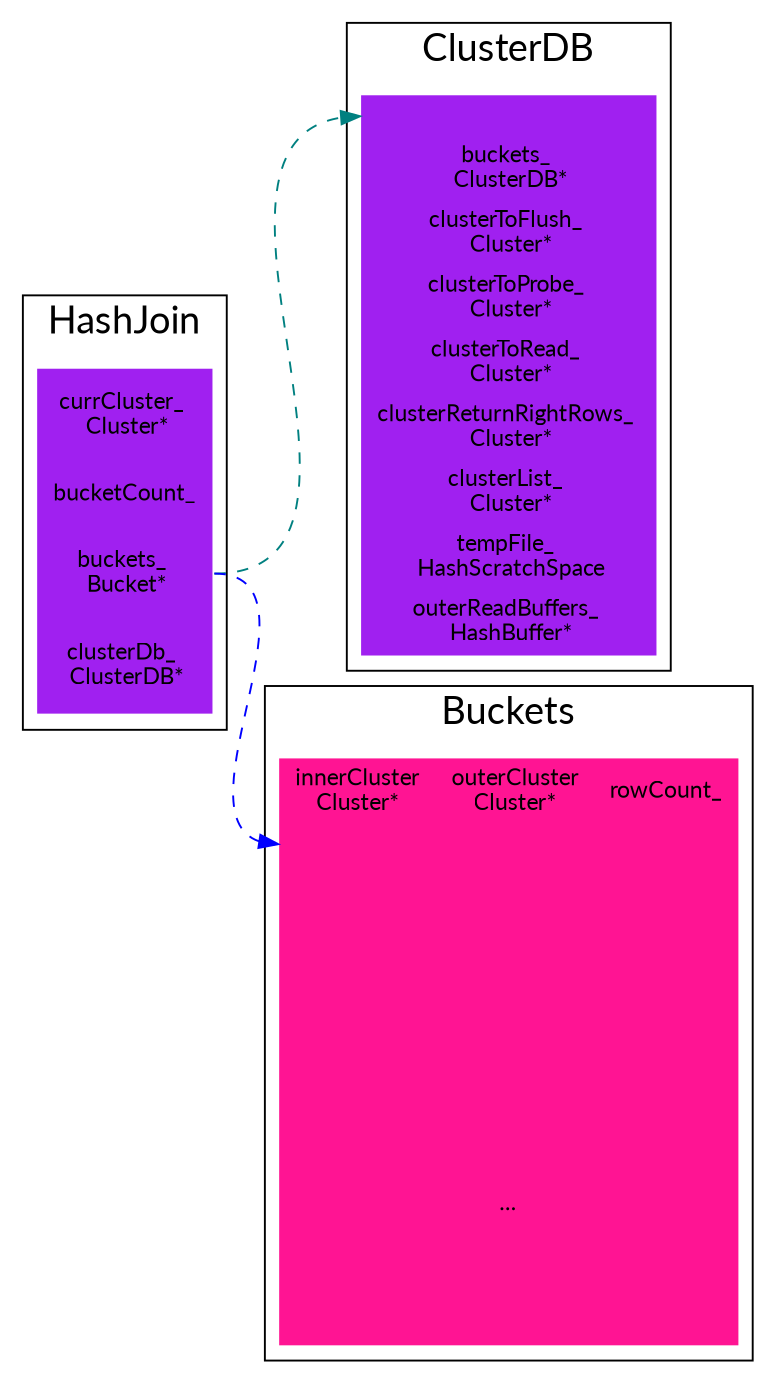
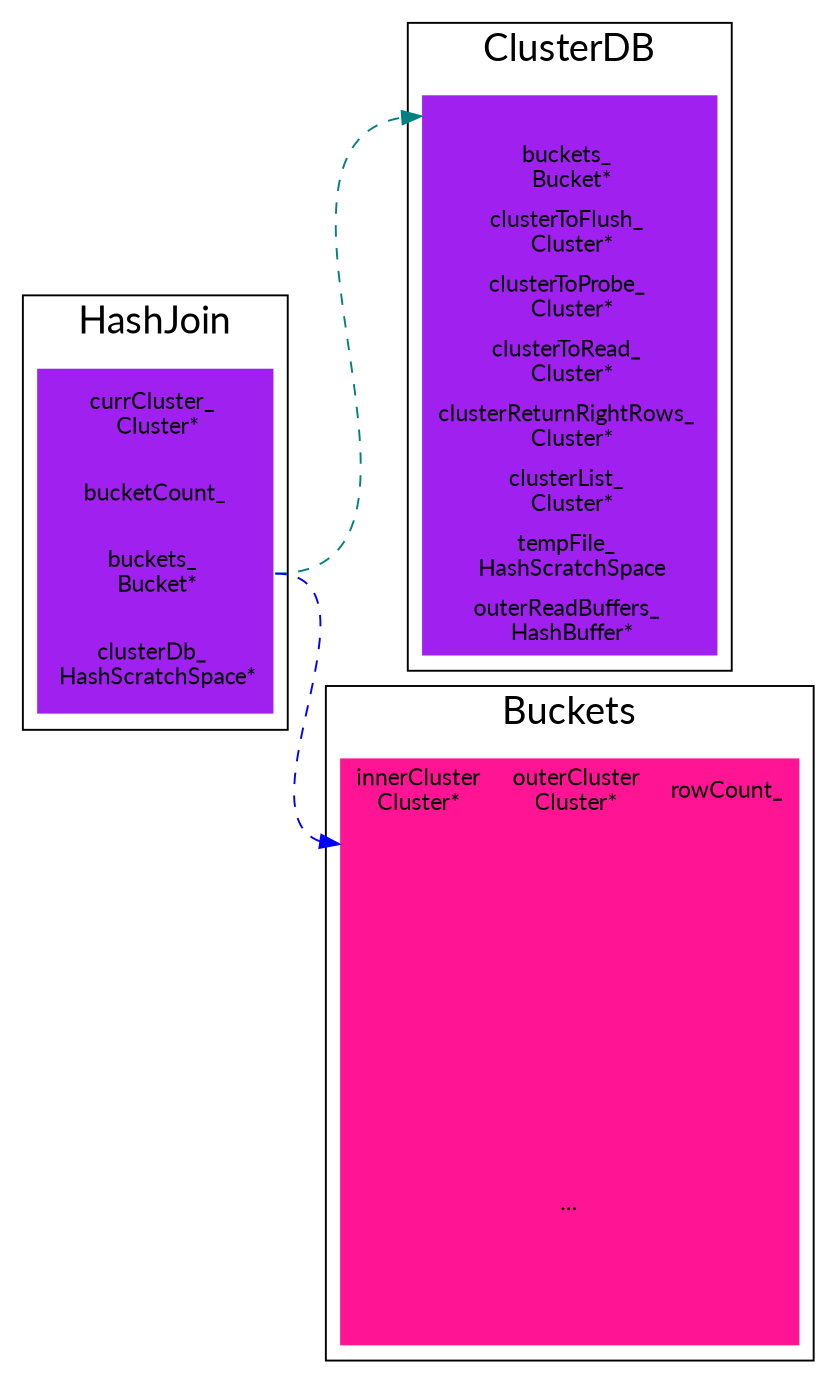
node "buckets_": text "ClusterDB*" -> "Bucket*"
node "currCluster_": text "ClusterDB*" -> "HashScratchSpace*"
